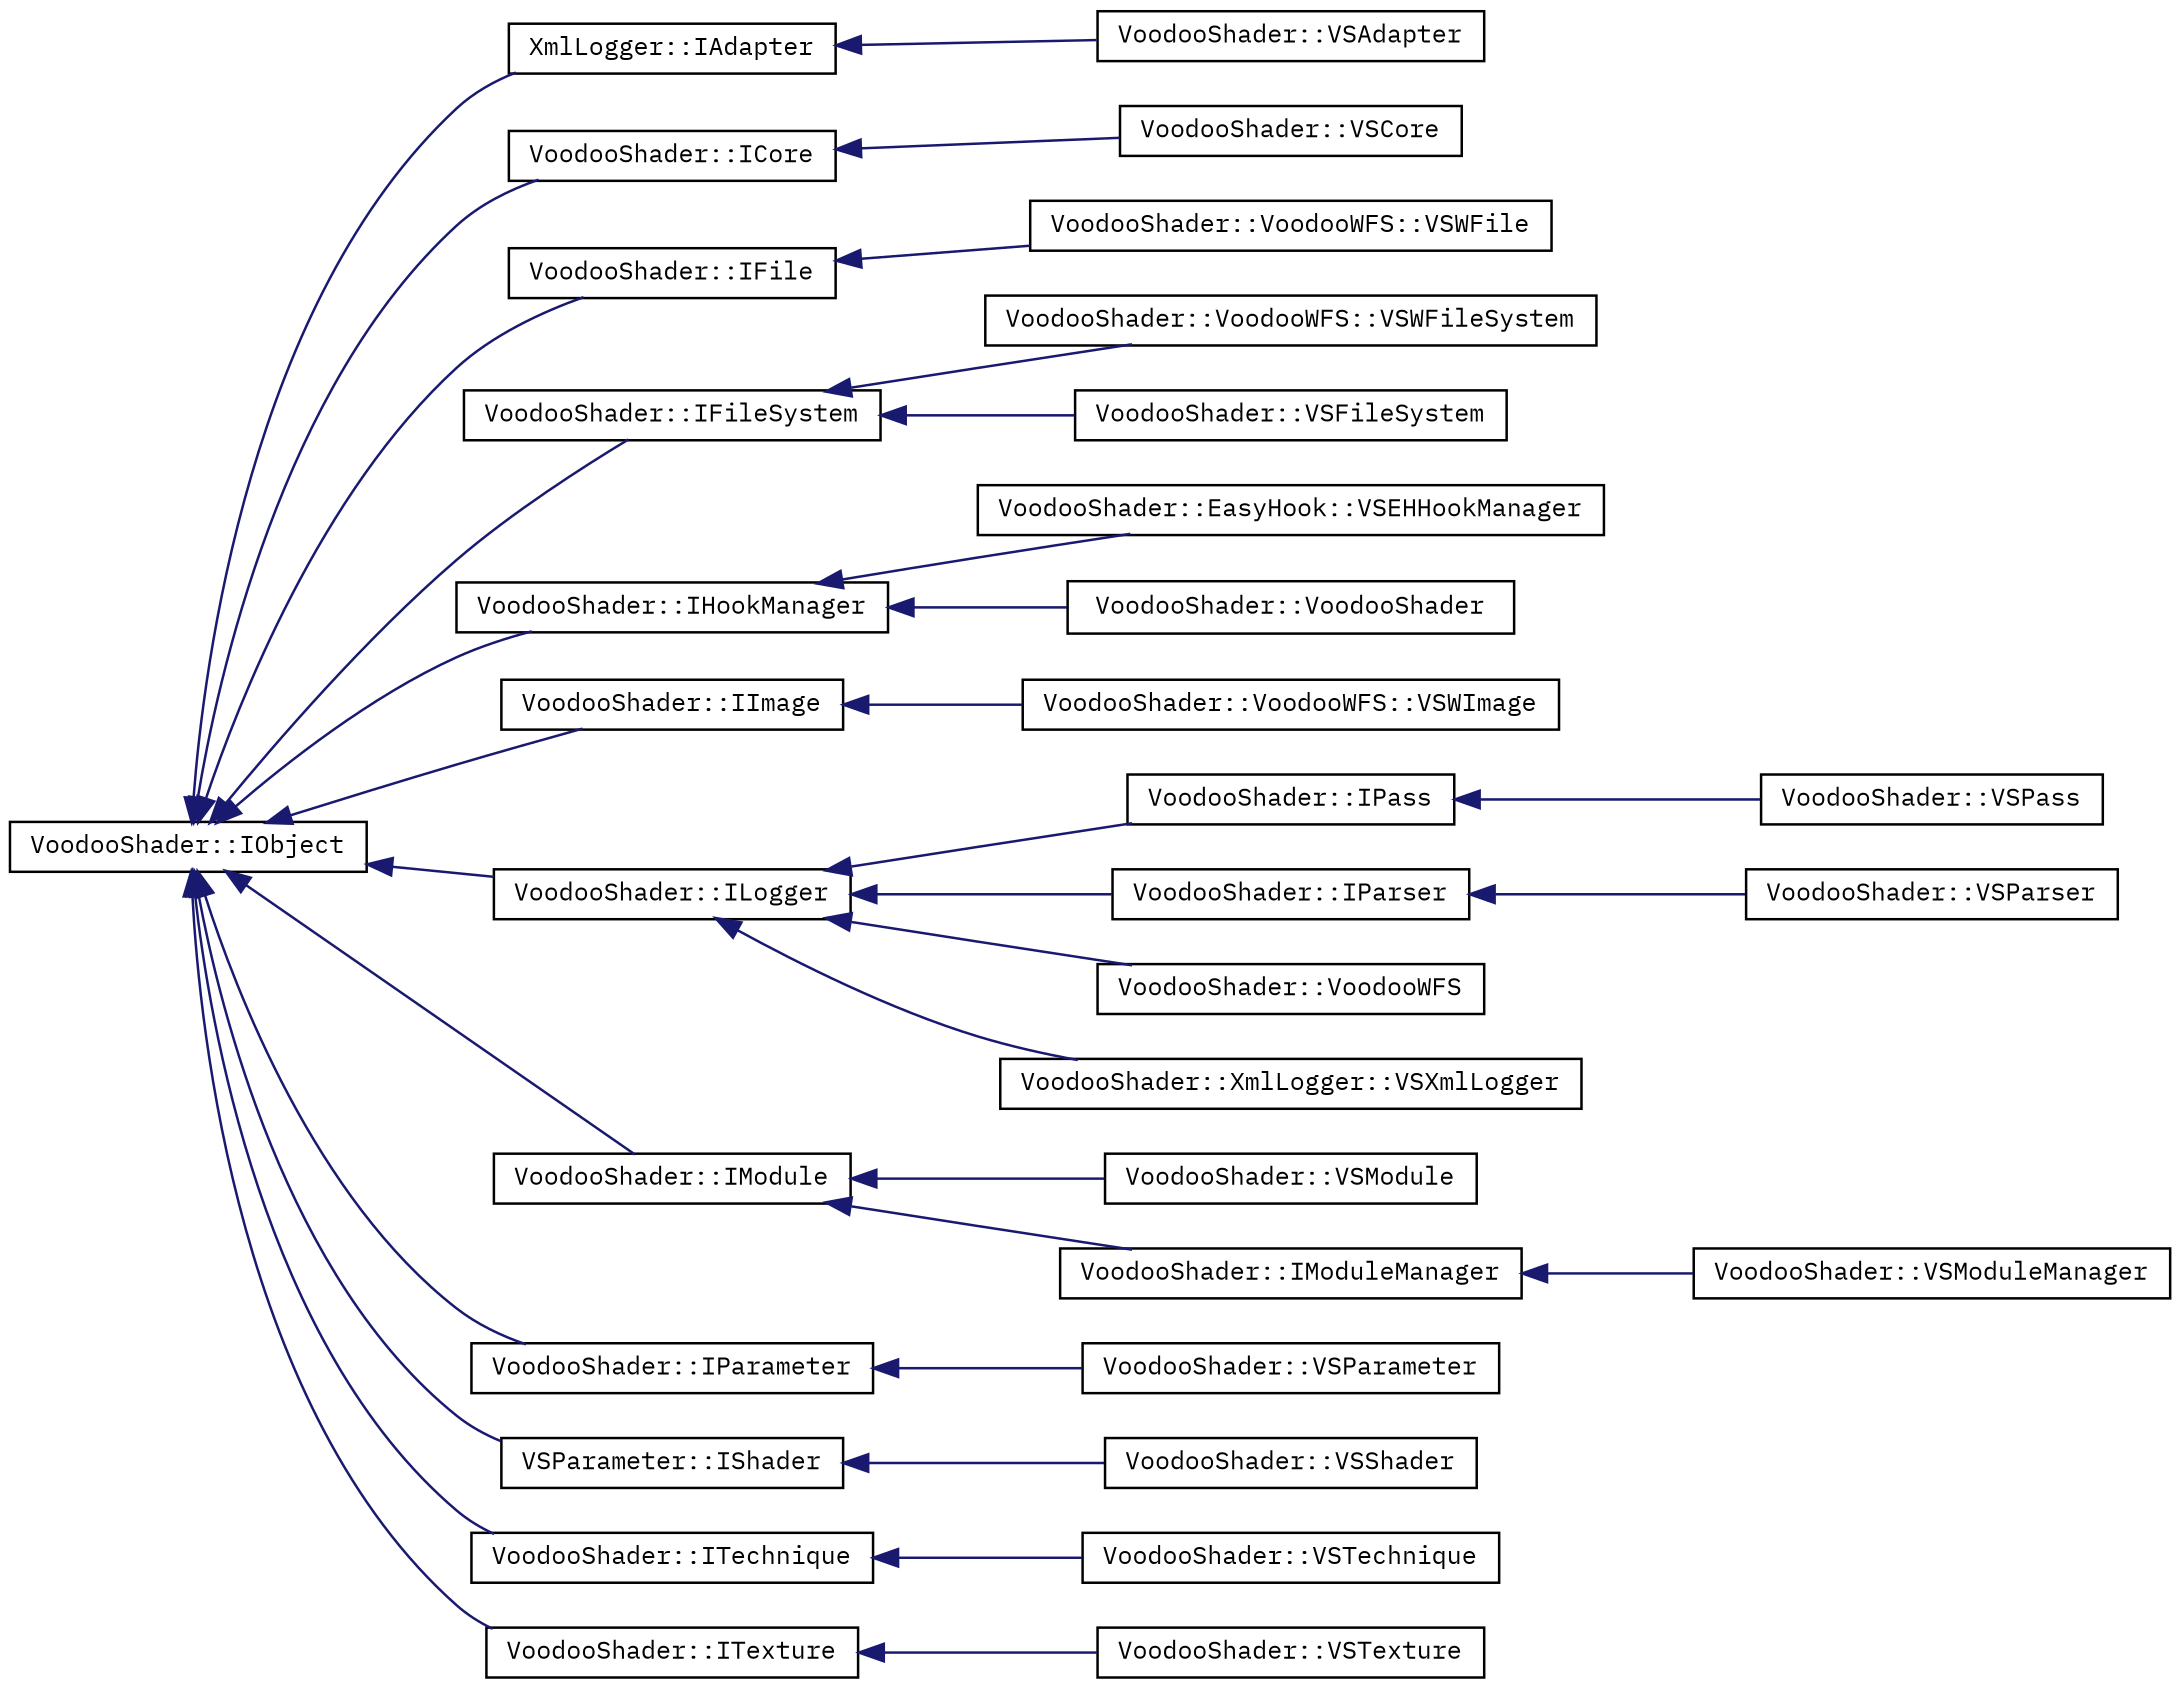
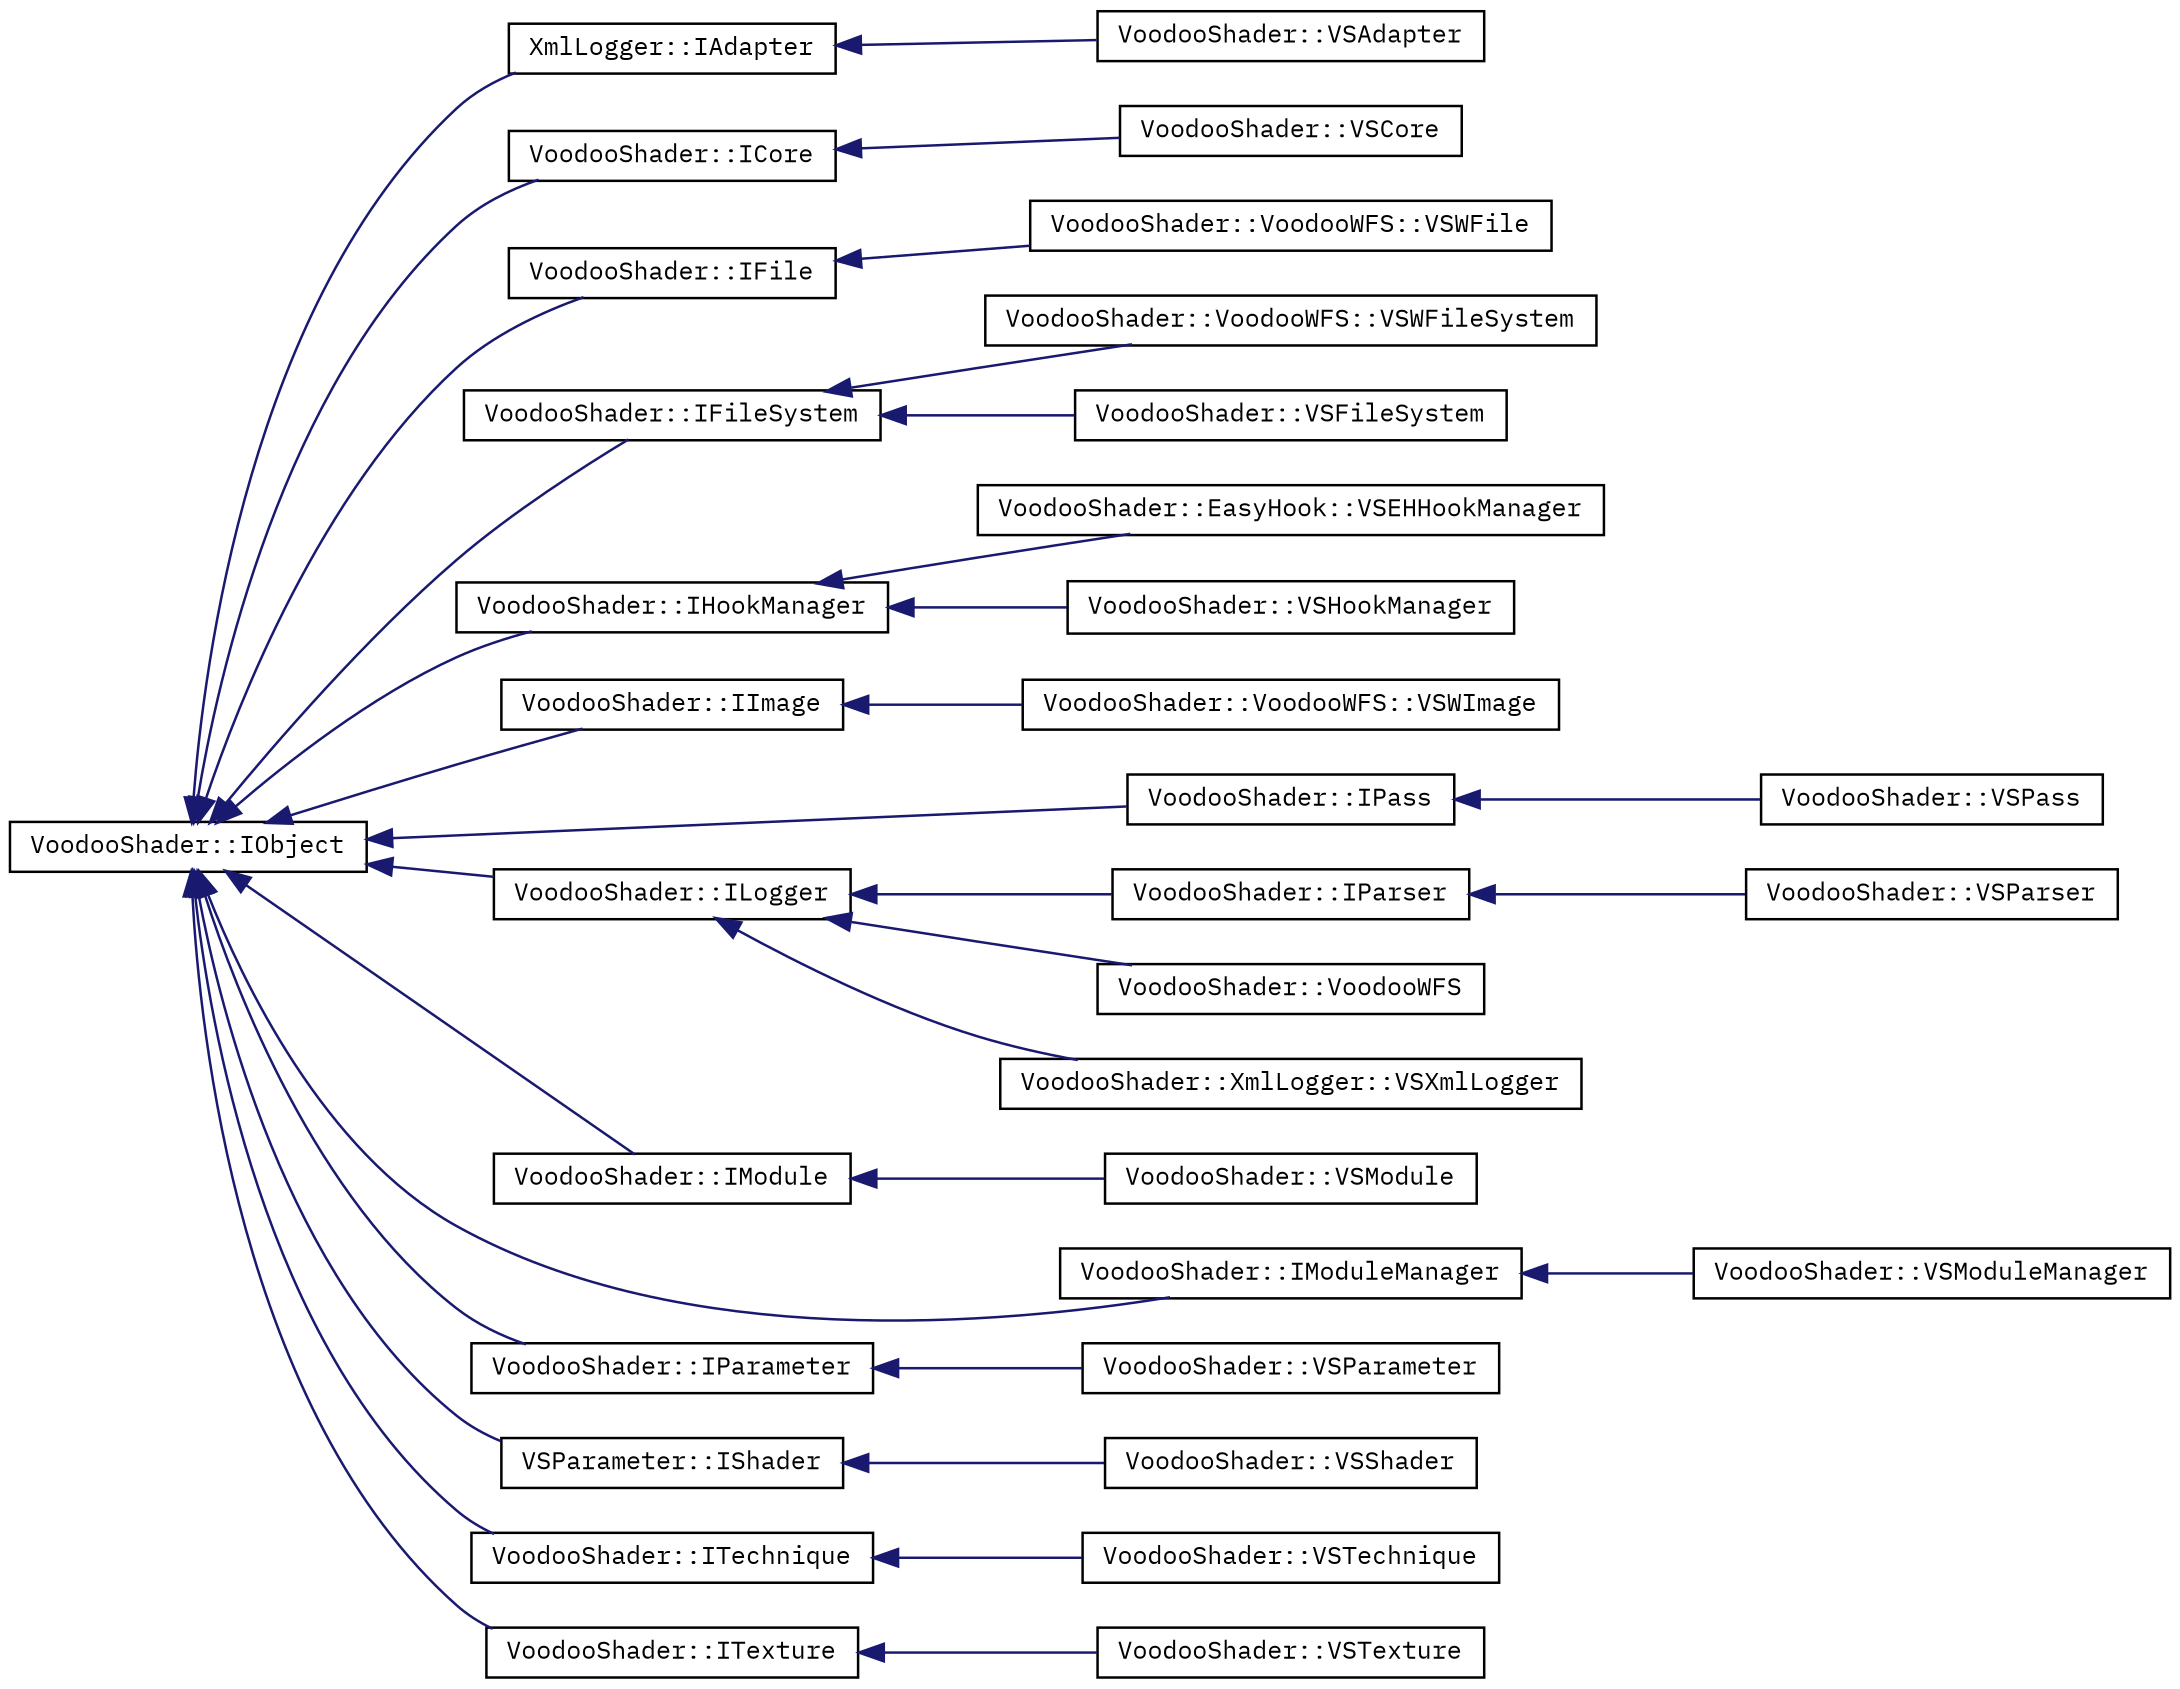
node "VoodooShader::VoodooShader": label "VoodooShader::VoodooShader" -> "VoodooShader::VSHookManager"
edge "VoodooShader::IPass" -> "VoodooShader::ILogger": now "VoodooShader::IPass" -> "VoodooShader::IObject"
edge "VoodooShader::IModuleManager" -> "VoodooShader::IModule": now "VoodooShader::IModuleManager" -> "VoodooShader::IObject"
